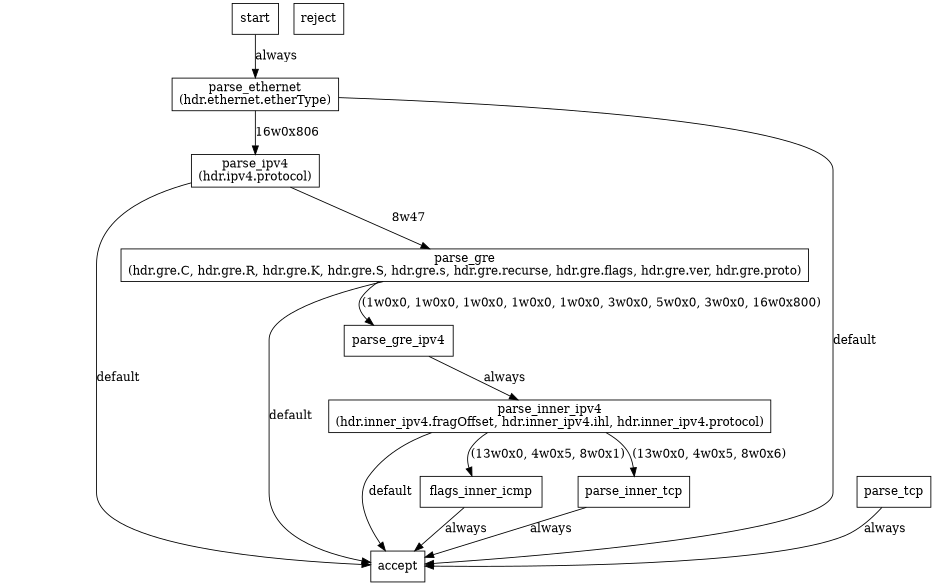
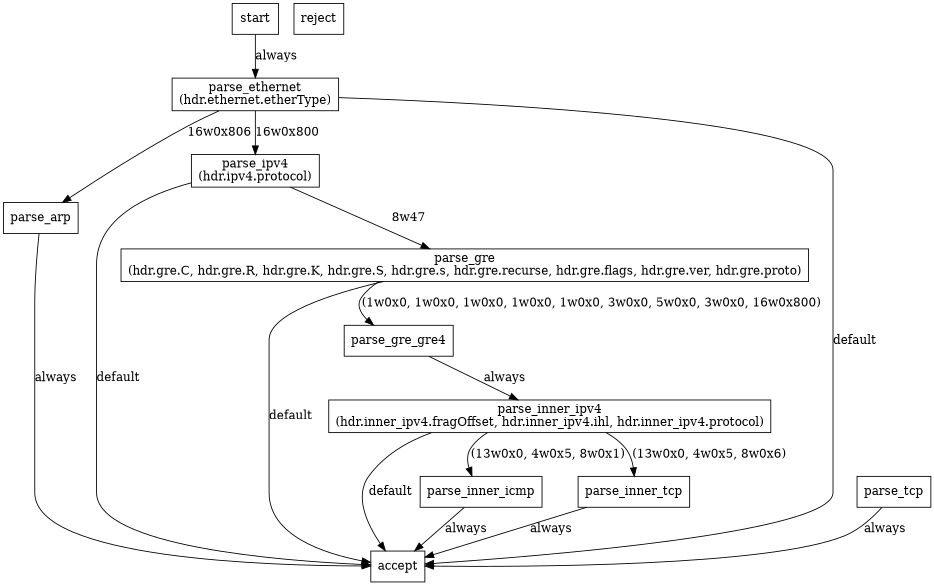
edge "parse_ethernet (hdr.ethernet.etherType)" -> "parse_ipv4 (hdr.ipv4.protocol)": label "16w0x806" -> "16w0x800"
node "parse_arp": added
node "parse_gre_ipv4": label "parse_gre_ipv4" -> "parse_gre_gre4"
node "flags_inner_icmp": label "flags_inner_icmp" -> "parse_inner_icmp"
